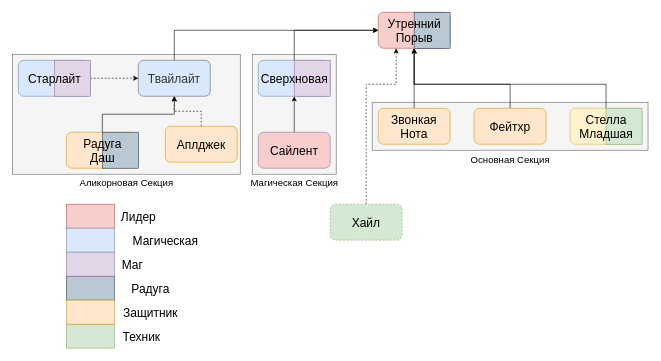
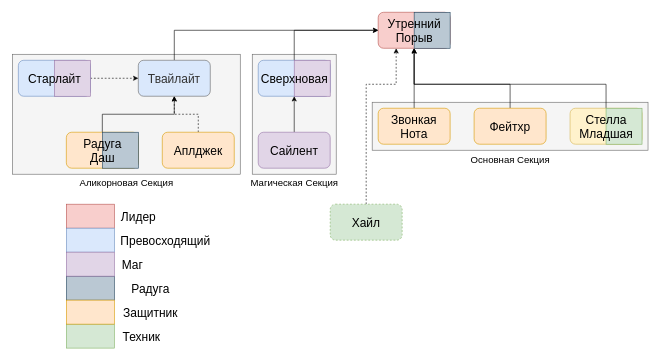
node "Аплджек": moved (201, 144) -> (198, 150)
node "Сайлент": fillcolor #f8cecc -> #e1d5e7
node "Магическая": label "Магическая" -> "Превосходящий"
